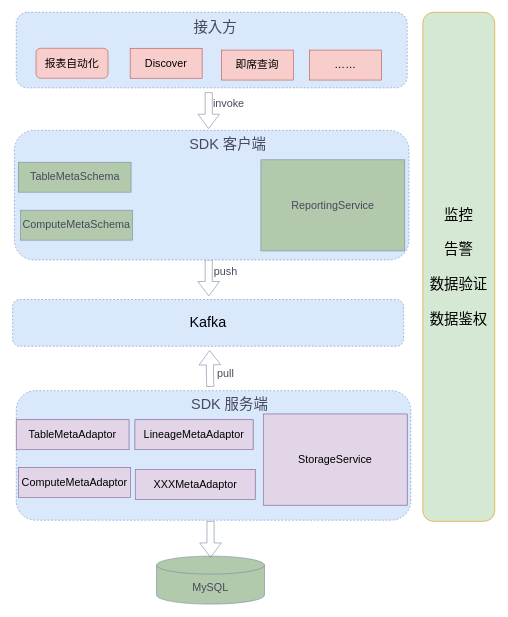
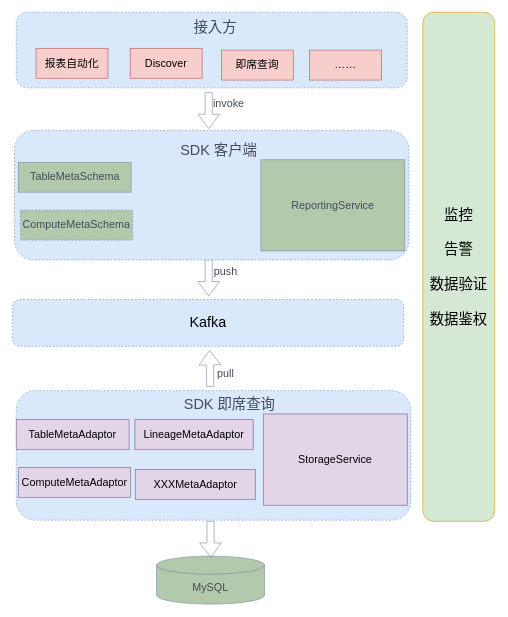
node "报表自动化": shape rounded rectangle -> rectangle
node "SDK 客户端": moved (228, 144) -> (219, 150)
node "ComputeMetaSchema": style solid -> dashed
node "SDK 服务端": label "SDK 服务端" -> "SDK 即席查询"
